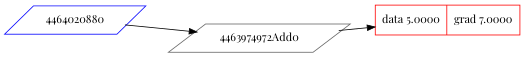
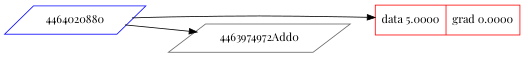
node "data 5.0000": text "grad 7.0000" -> "grad 0.0000"
edge "4463974972Add0" -> "data 5.0000": now "4464020880" -> "data 5.0000"
